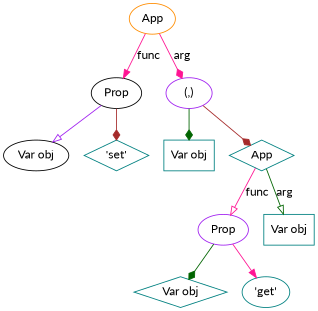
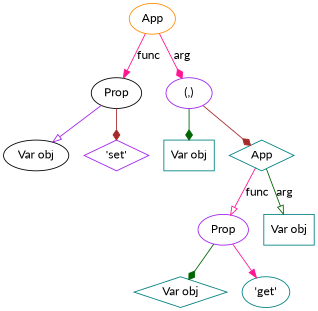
node "'set'": color teal -> purple
